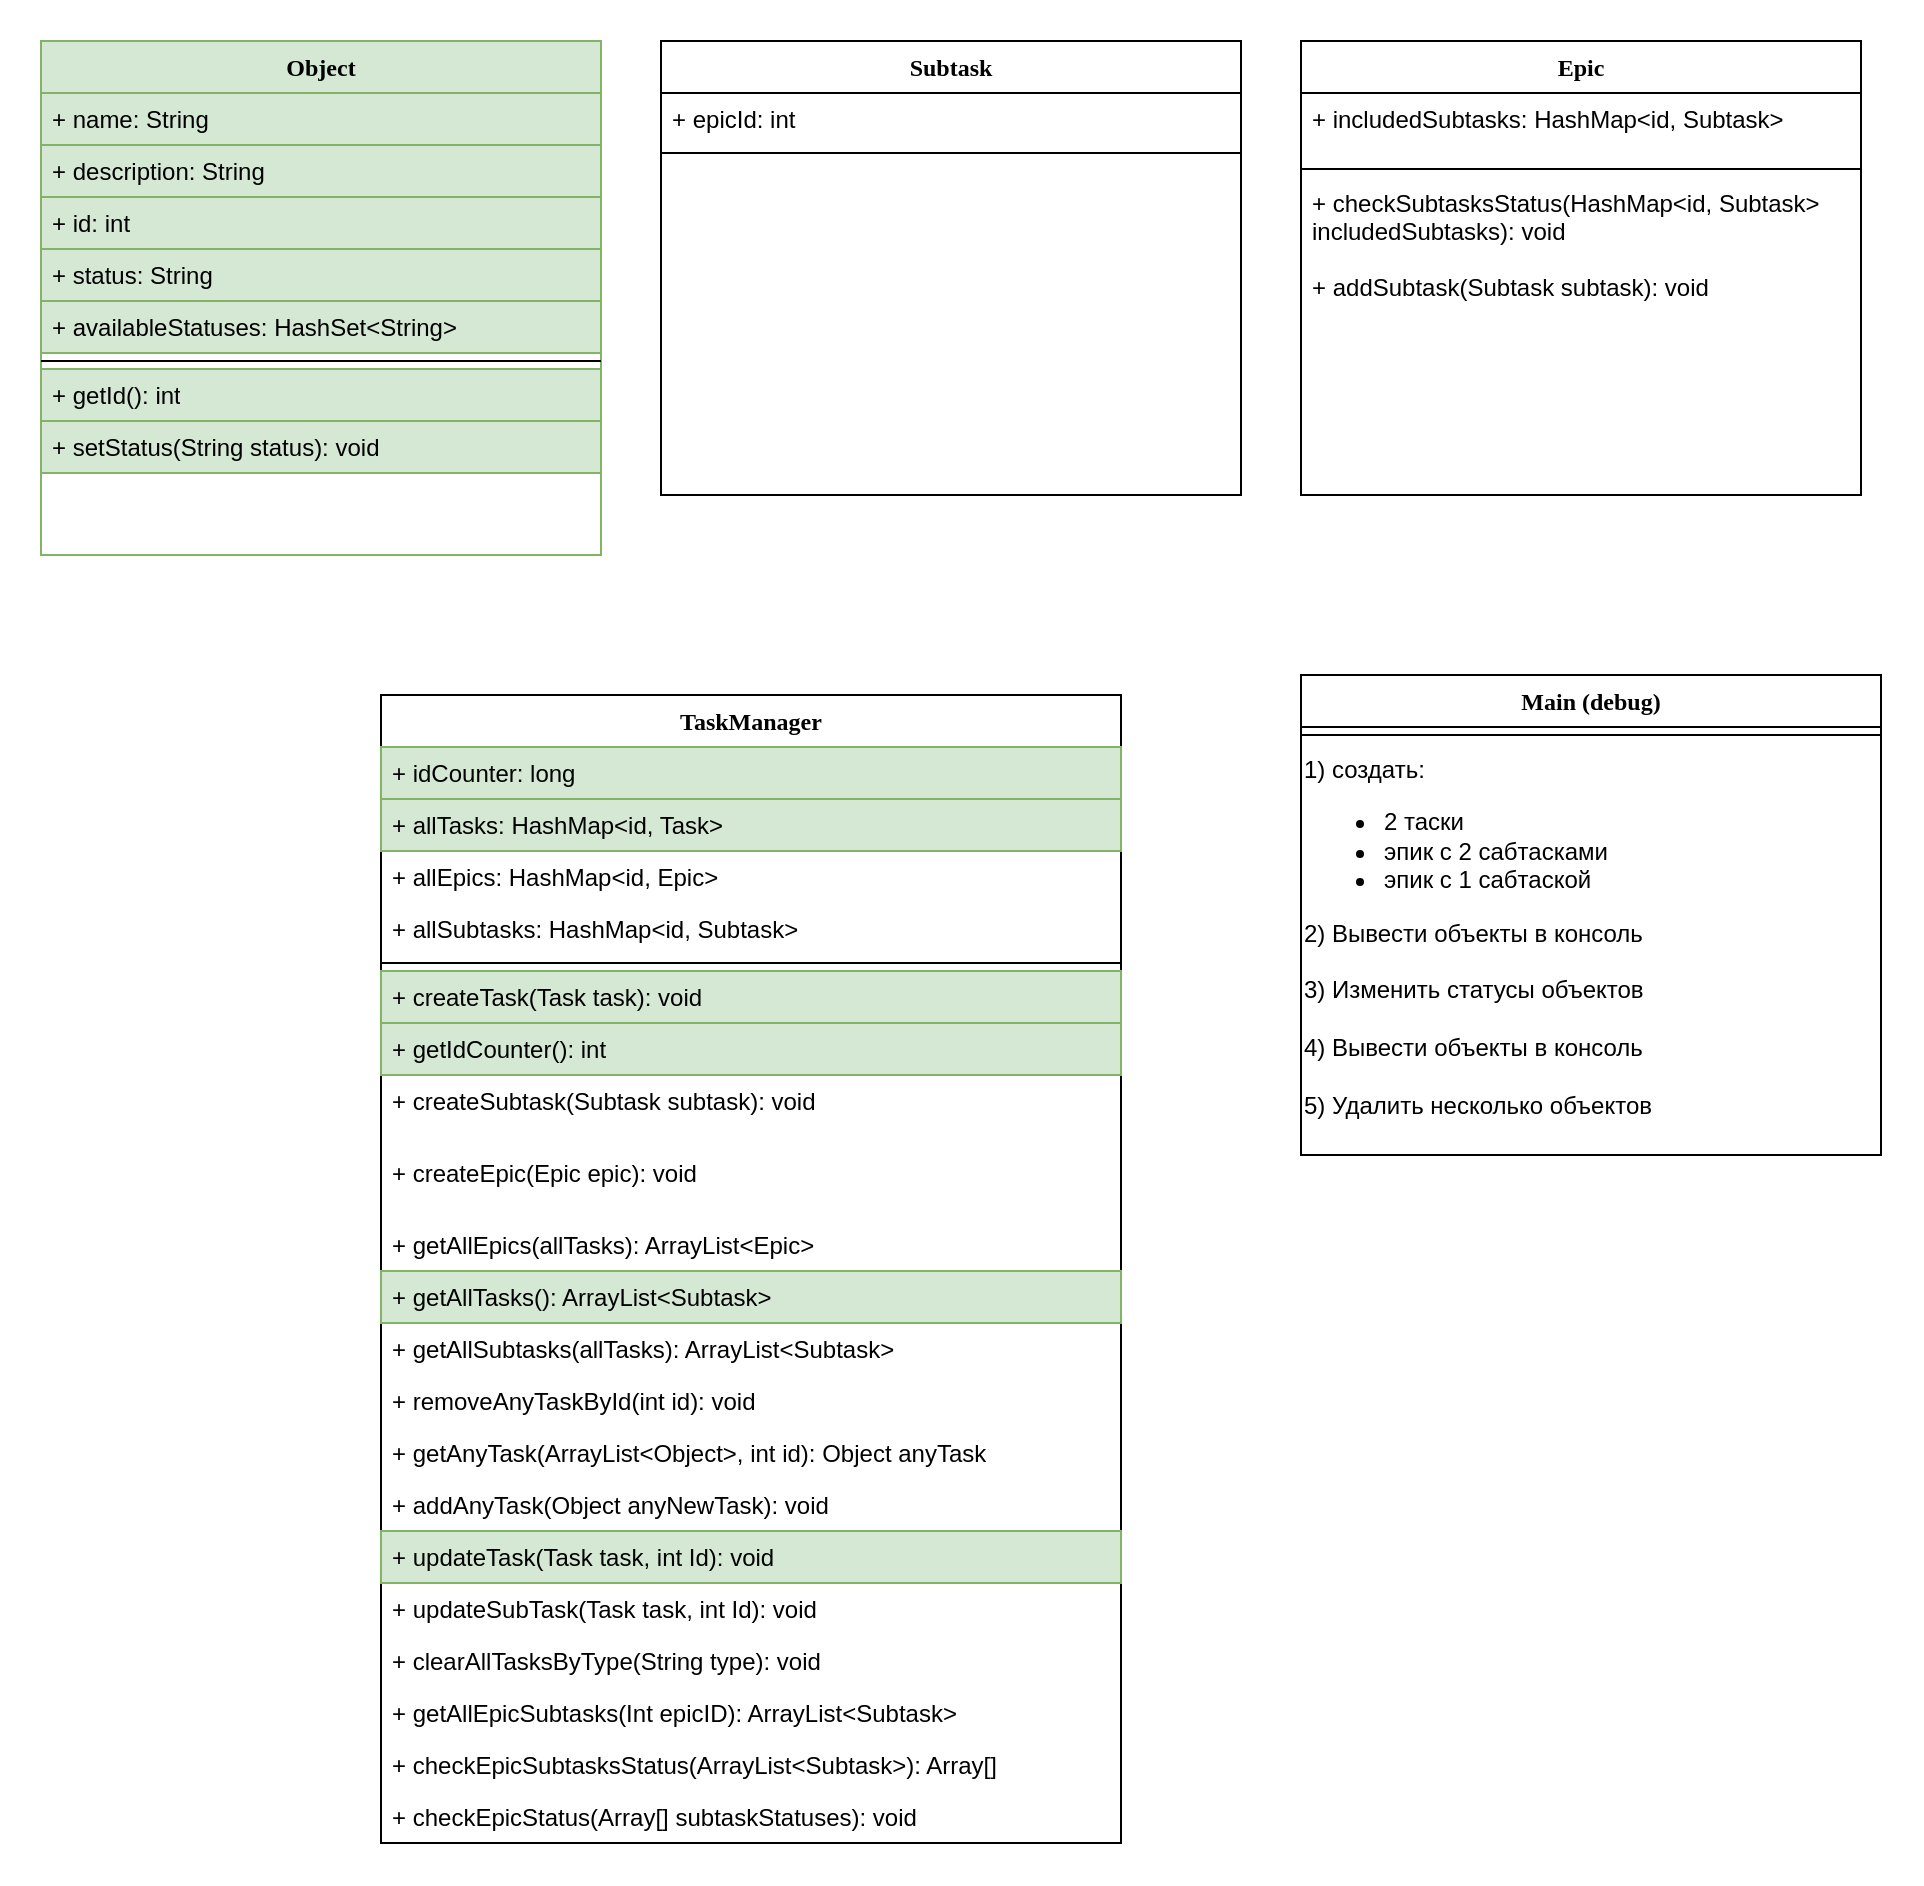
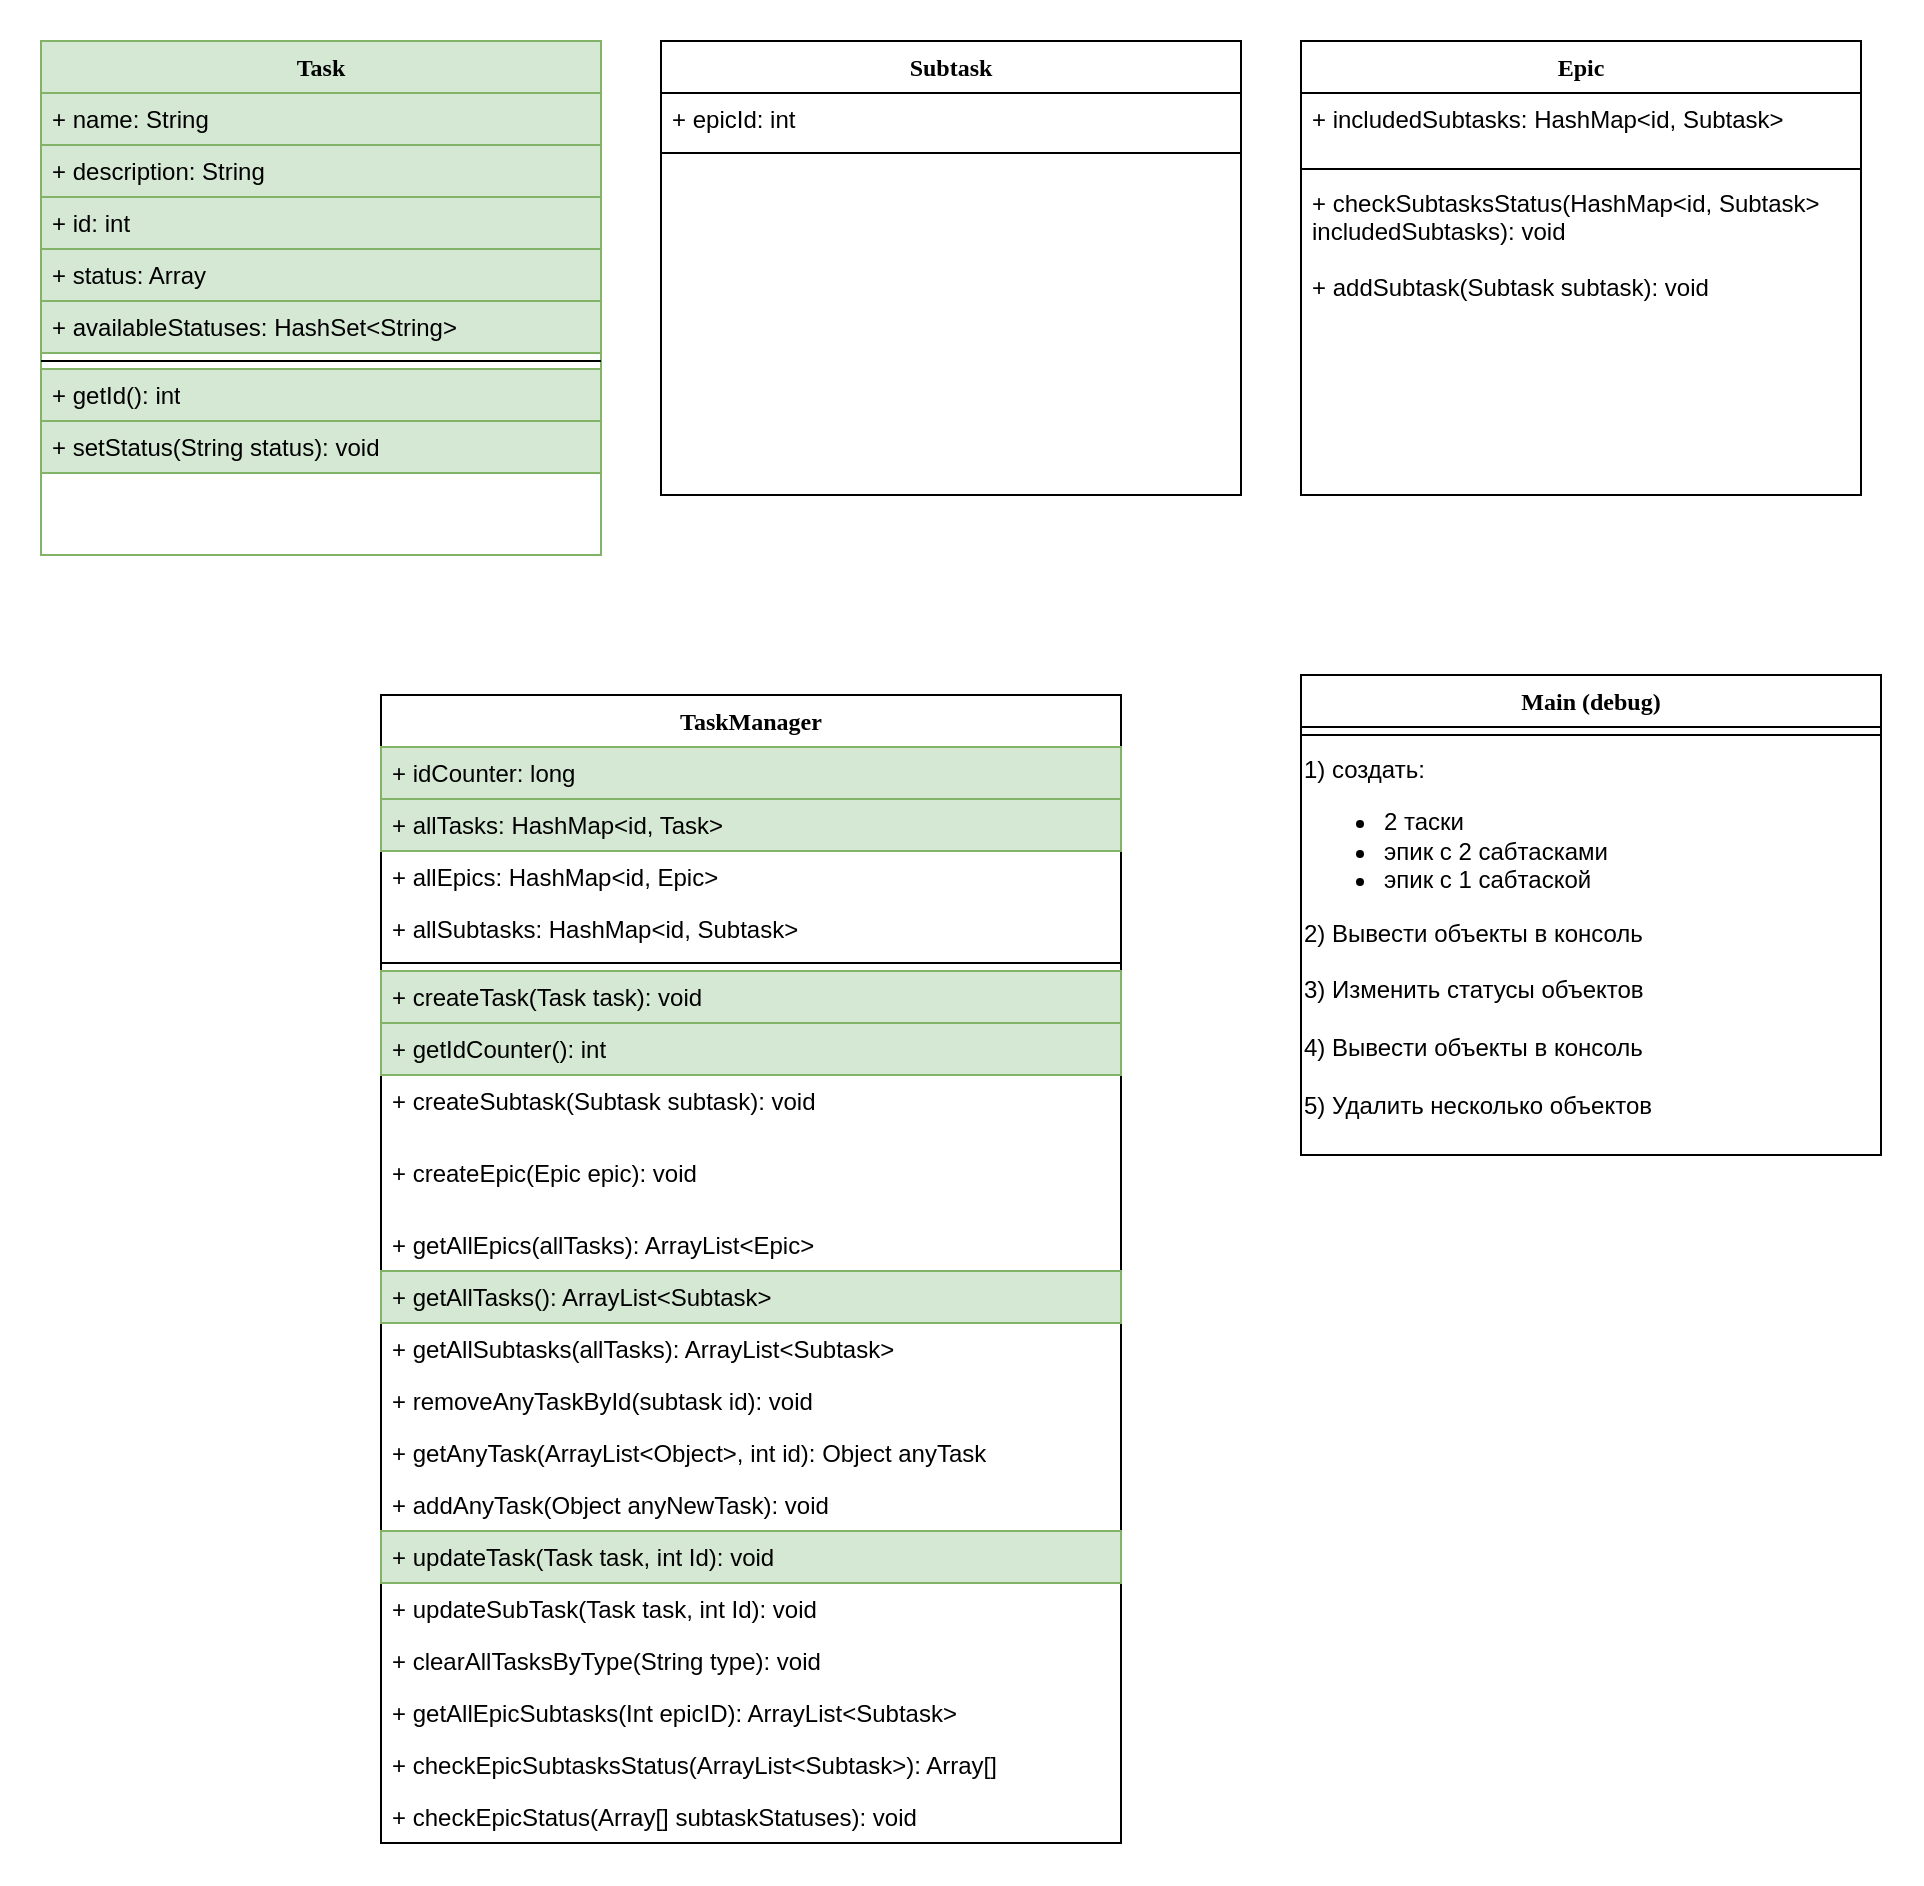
node "Object": label "Object" -> "Task"
node "+ status: String": label "+ status: String" -> "+ status: Array"
node "+ removeAnyTaskById(int id): void": label "+ removeAnyTaskById(int id): void" -> "+ removeAnyTaskById(subtask id): void"
